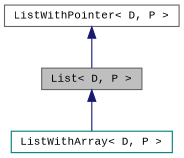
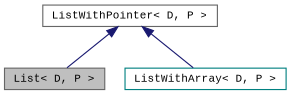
edge "ListWithArray< D, P >" -> "List< D, P >": now "ListWithArray< D, P >" -> "ListWithPointer< D, P >"
